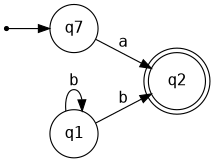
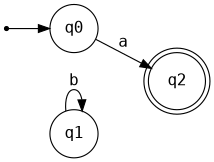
node "q7": label "q7" -> "q0"
edge "q1" -> "q2": removed, label "b"
